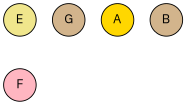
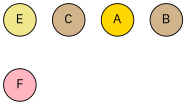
node "C": added
node "G": removed
